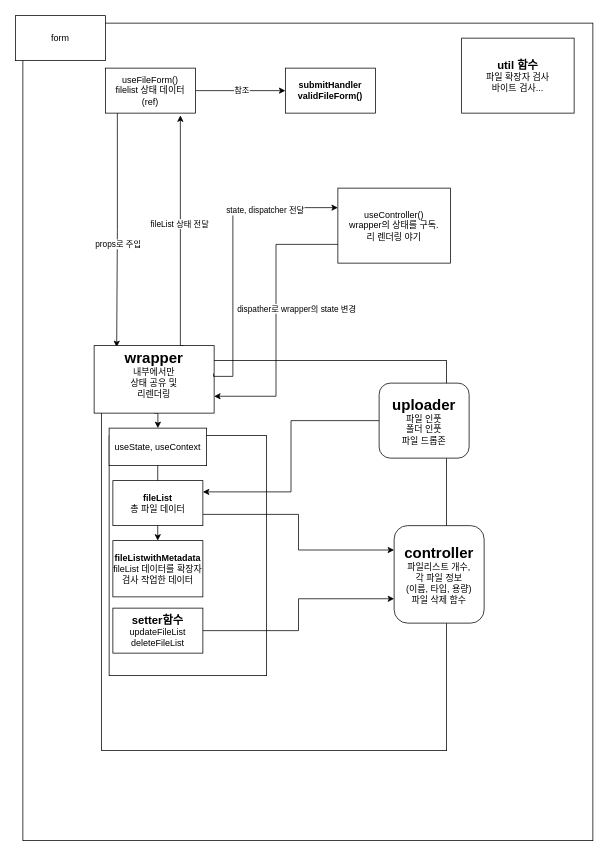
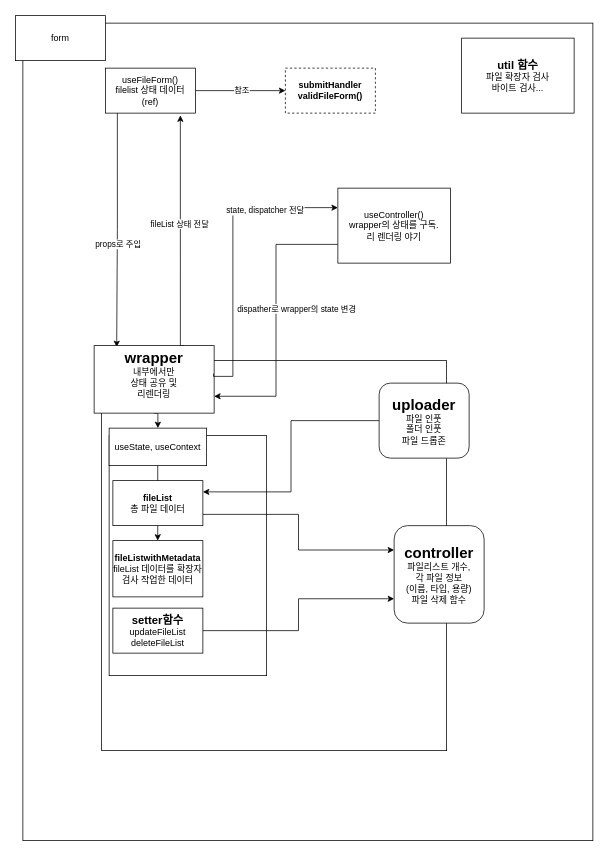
node "submitHandler validFileForm()": style solid -> dashed
